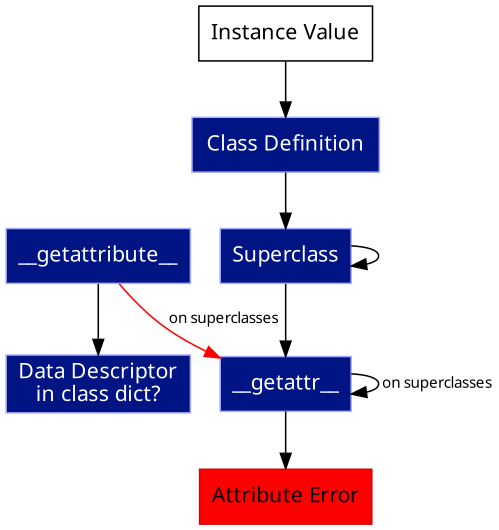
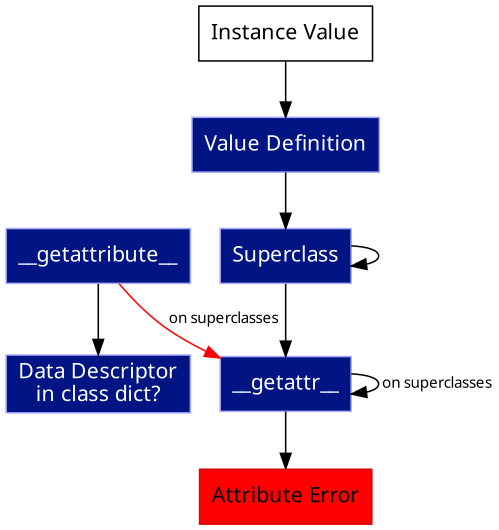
node "Class Definition": label "Class Definition" -> "Value Definition"
